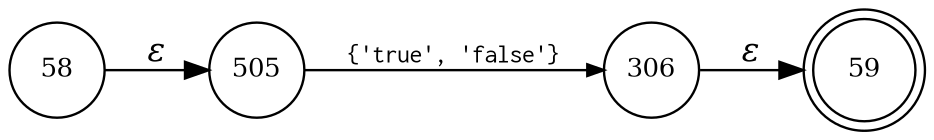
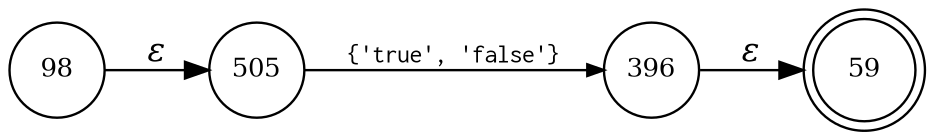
node "58": label "58" -> "98"
node "306": label "306" -> "396"
